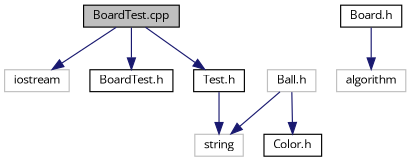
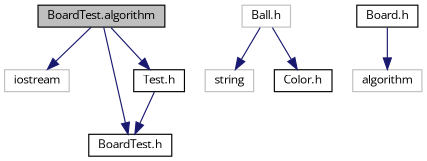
node "BoardTest.cpp": label "BoardTest.cpp" -> "BoardTest.algorithm"
edge "Test.h" -> "string": now "Test.h" -> "BoardTest.h"
